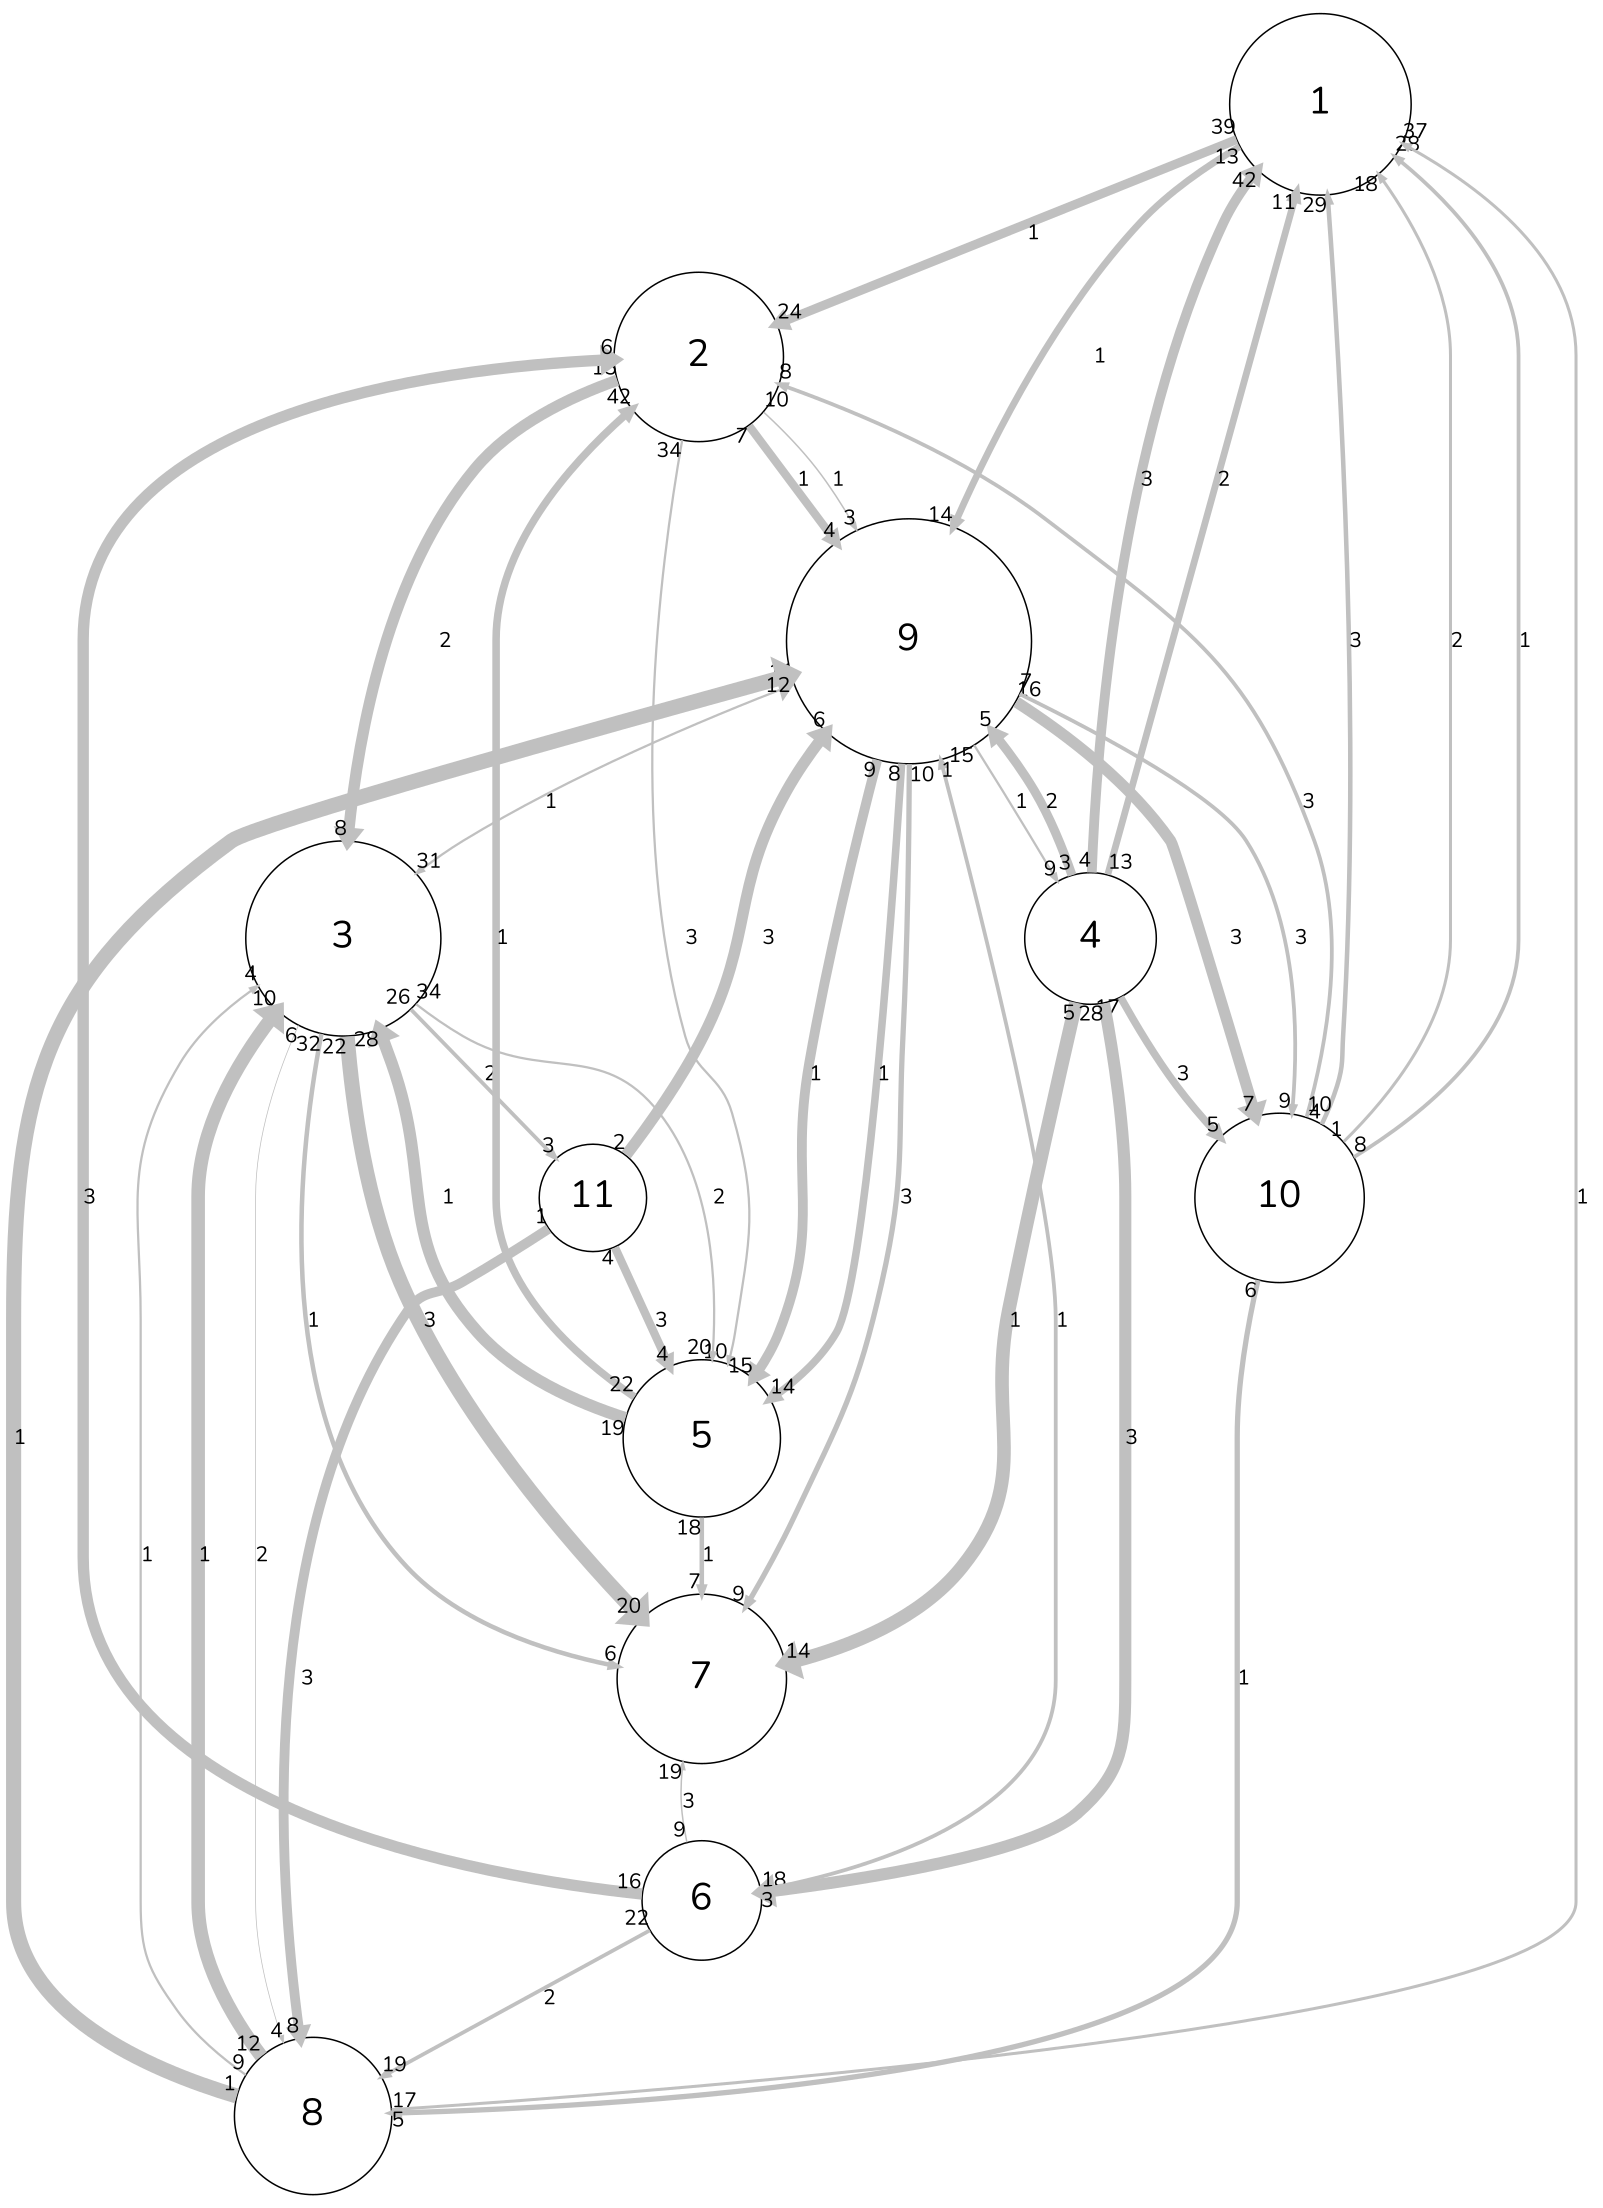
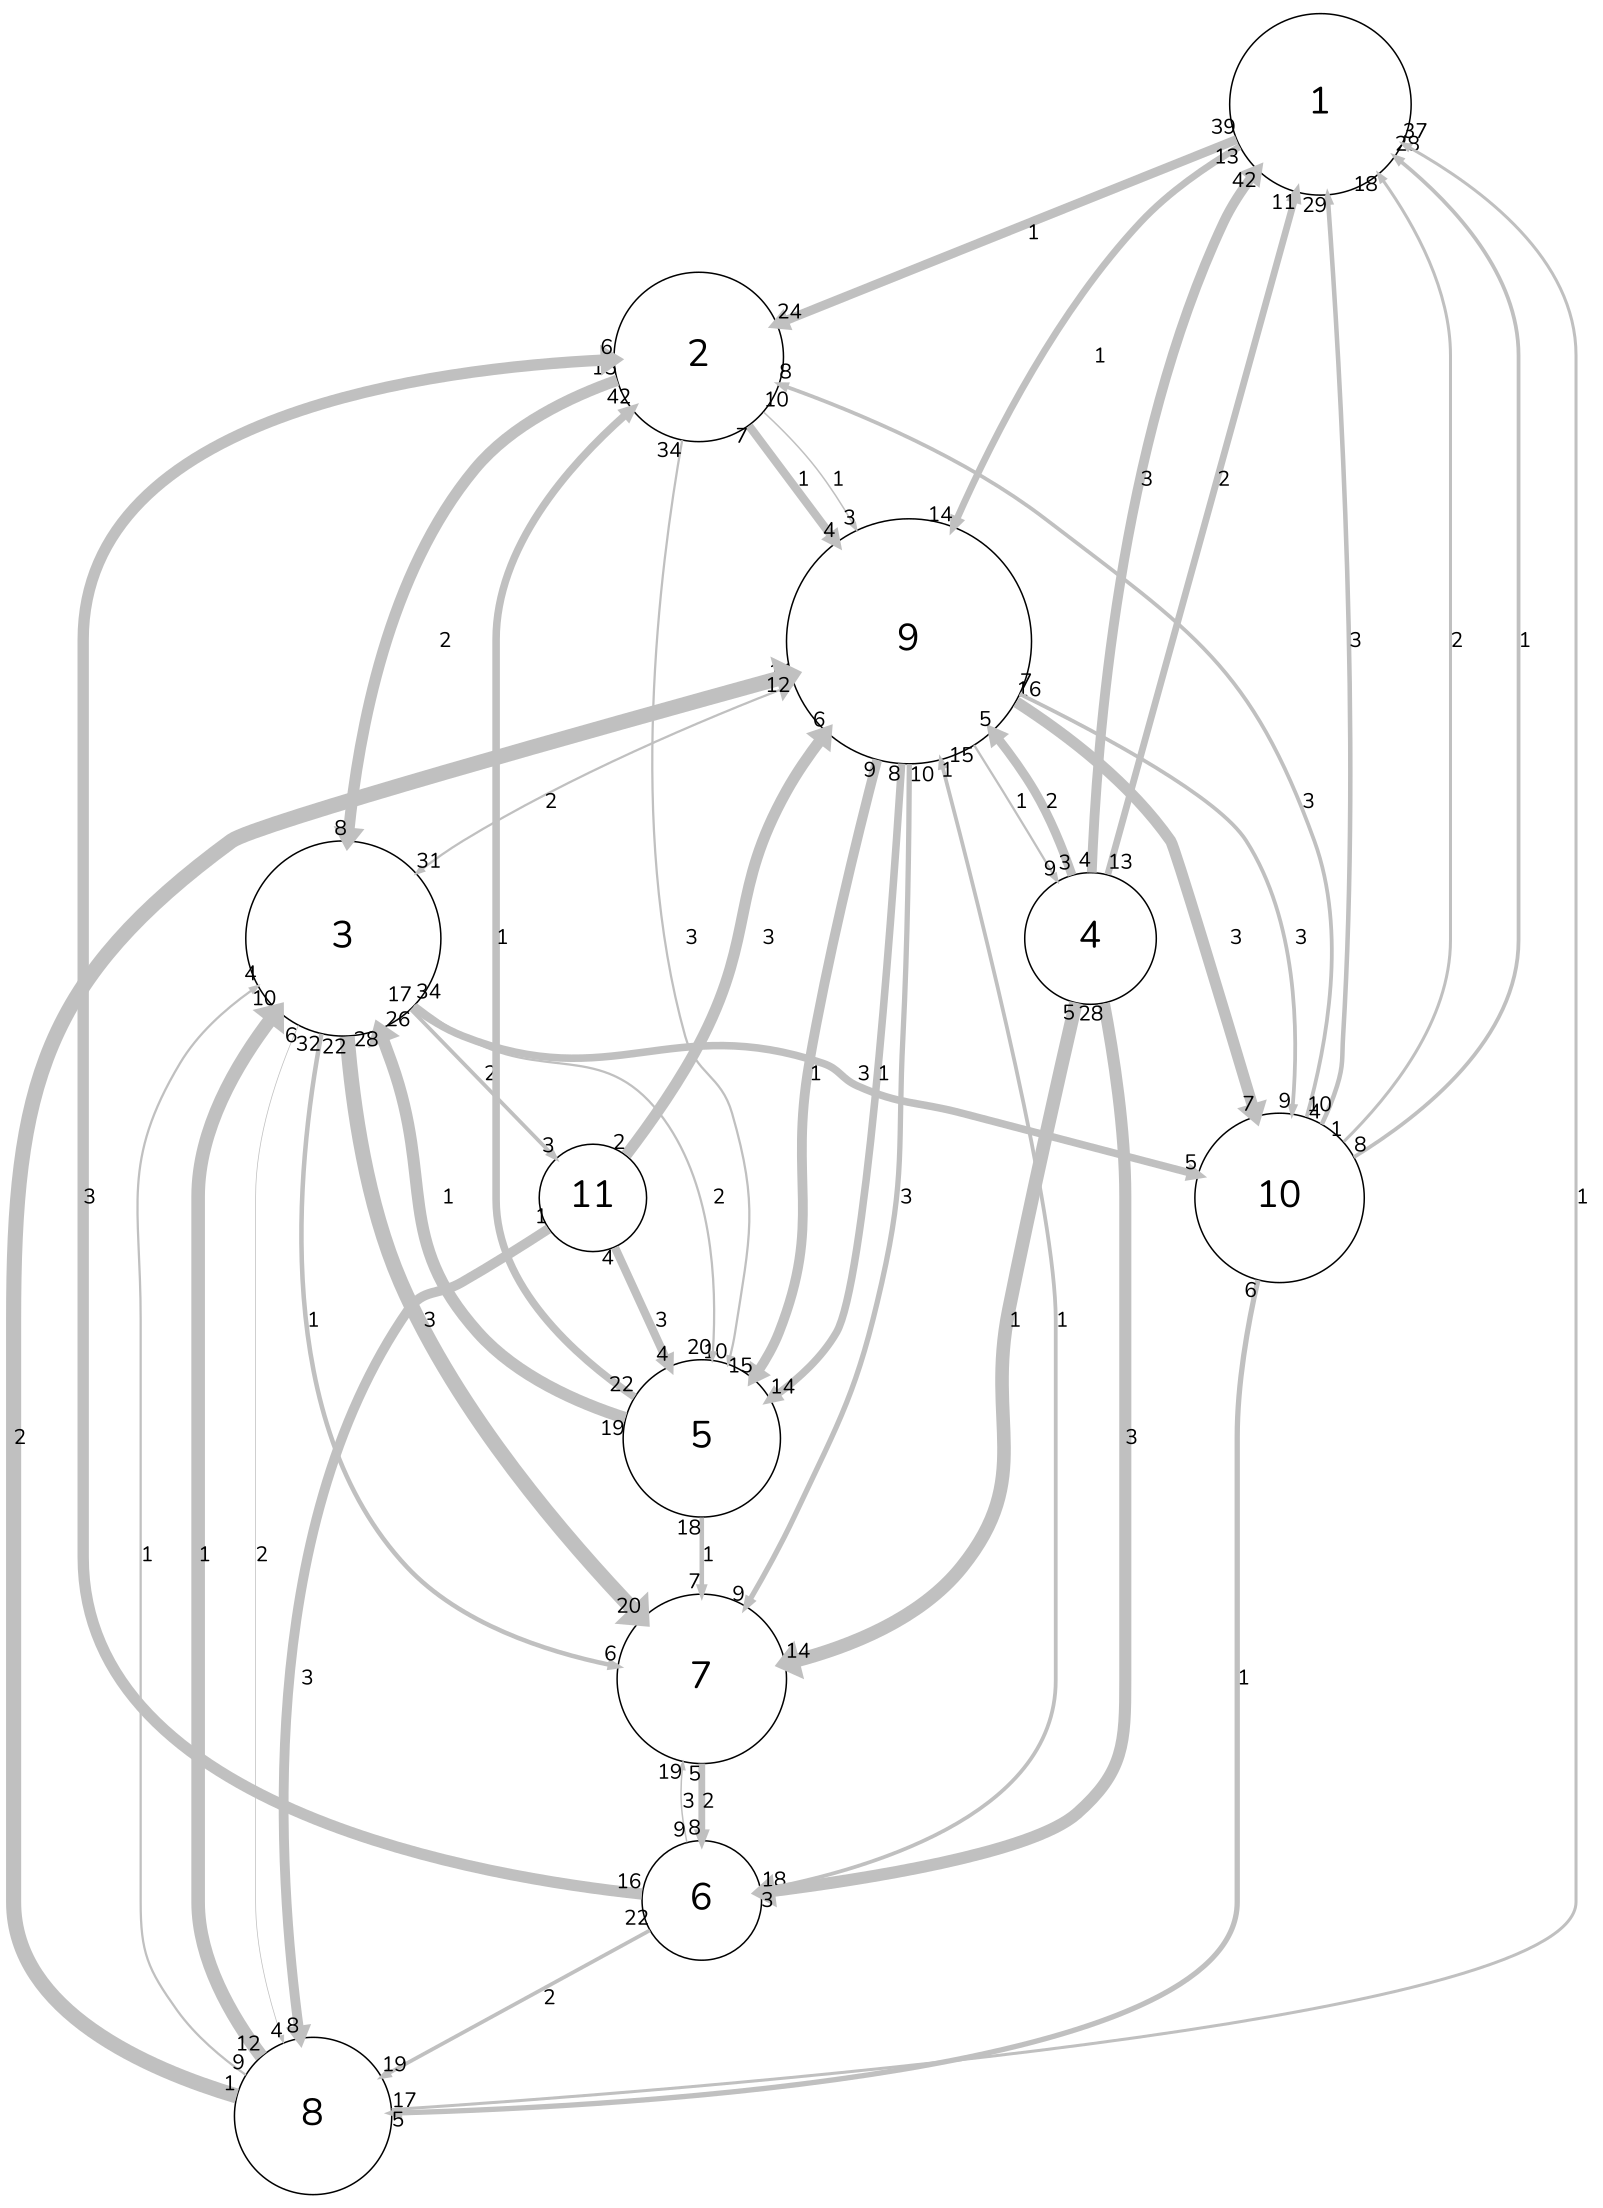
edge "9" -> "3": label "1" -> "2"
edge "4" -> "10": now "3" -> "10"
edge "8" -> "9": label "1" -> "2"
edge "7" -> "6": added, label "2"
